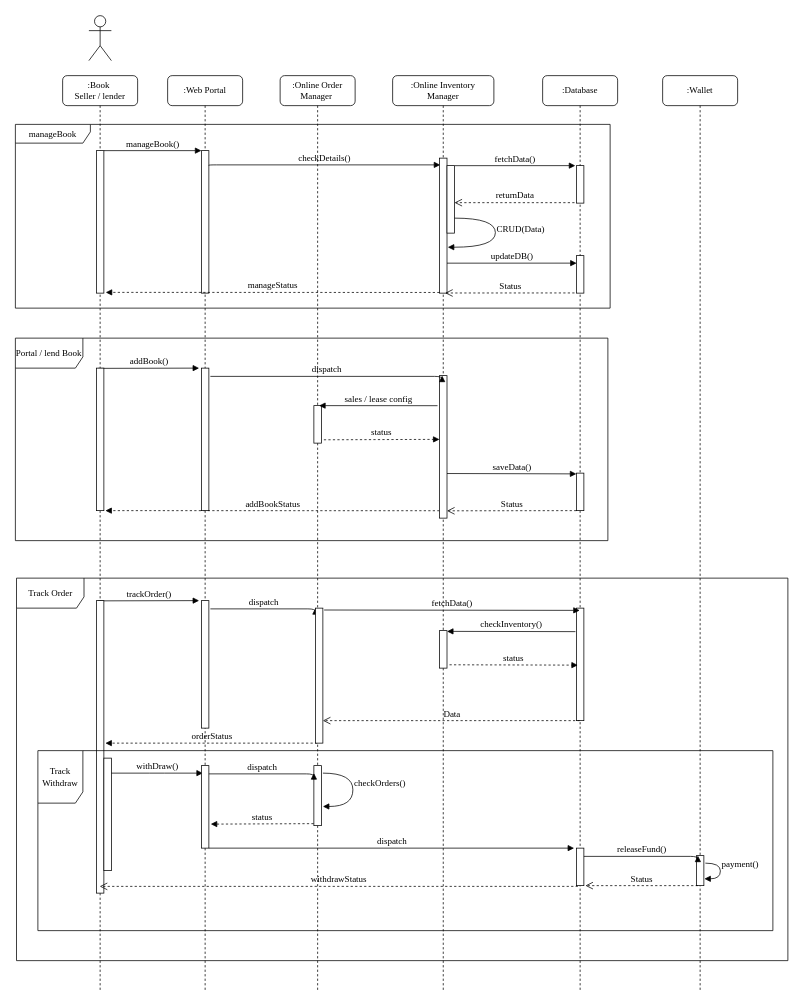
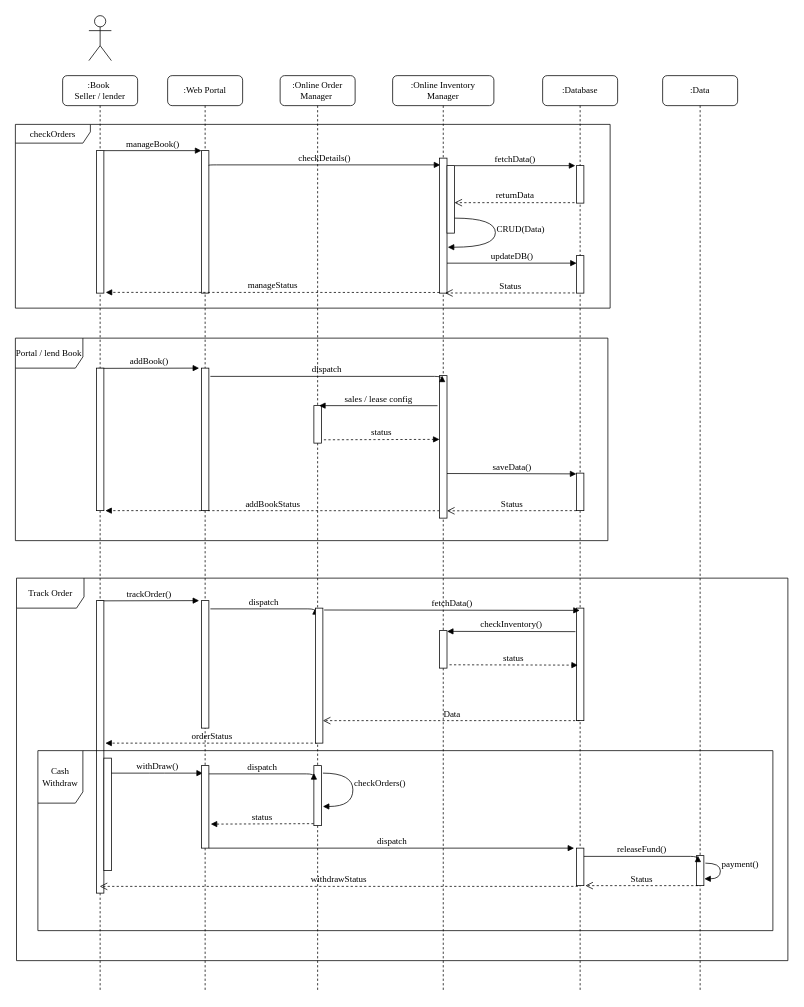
node ":Wallet": label ":Wallet" -> ":Data"
node "manageBook": label "manageBook" -> "checkOrders"
node "Track Withdraw": label "Track Withdraw" -> "Cash Withdraw"
